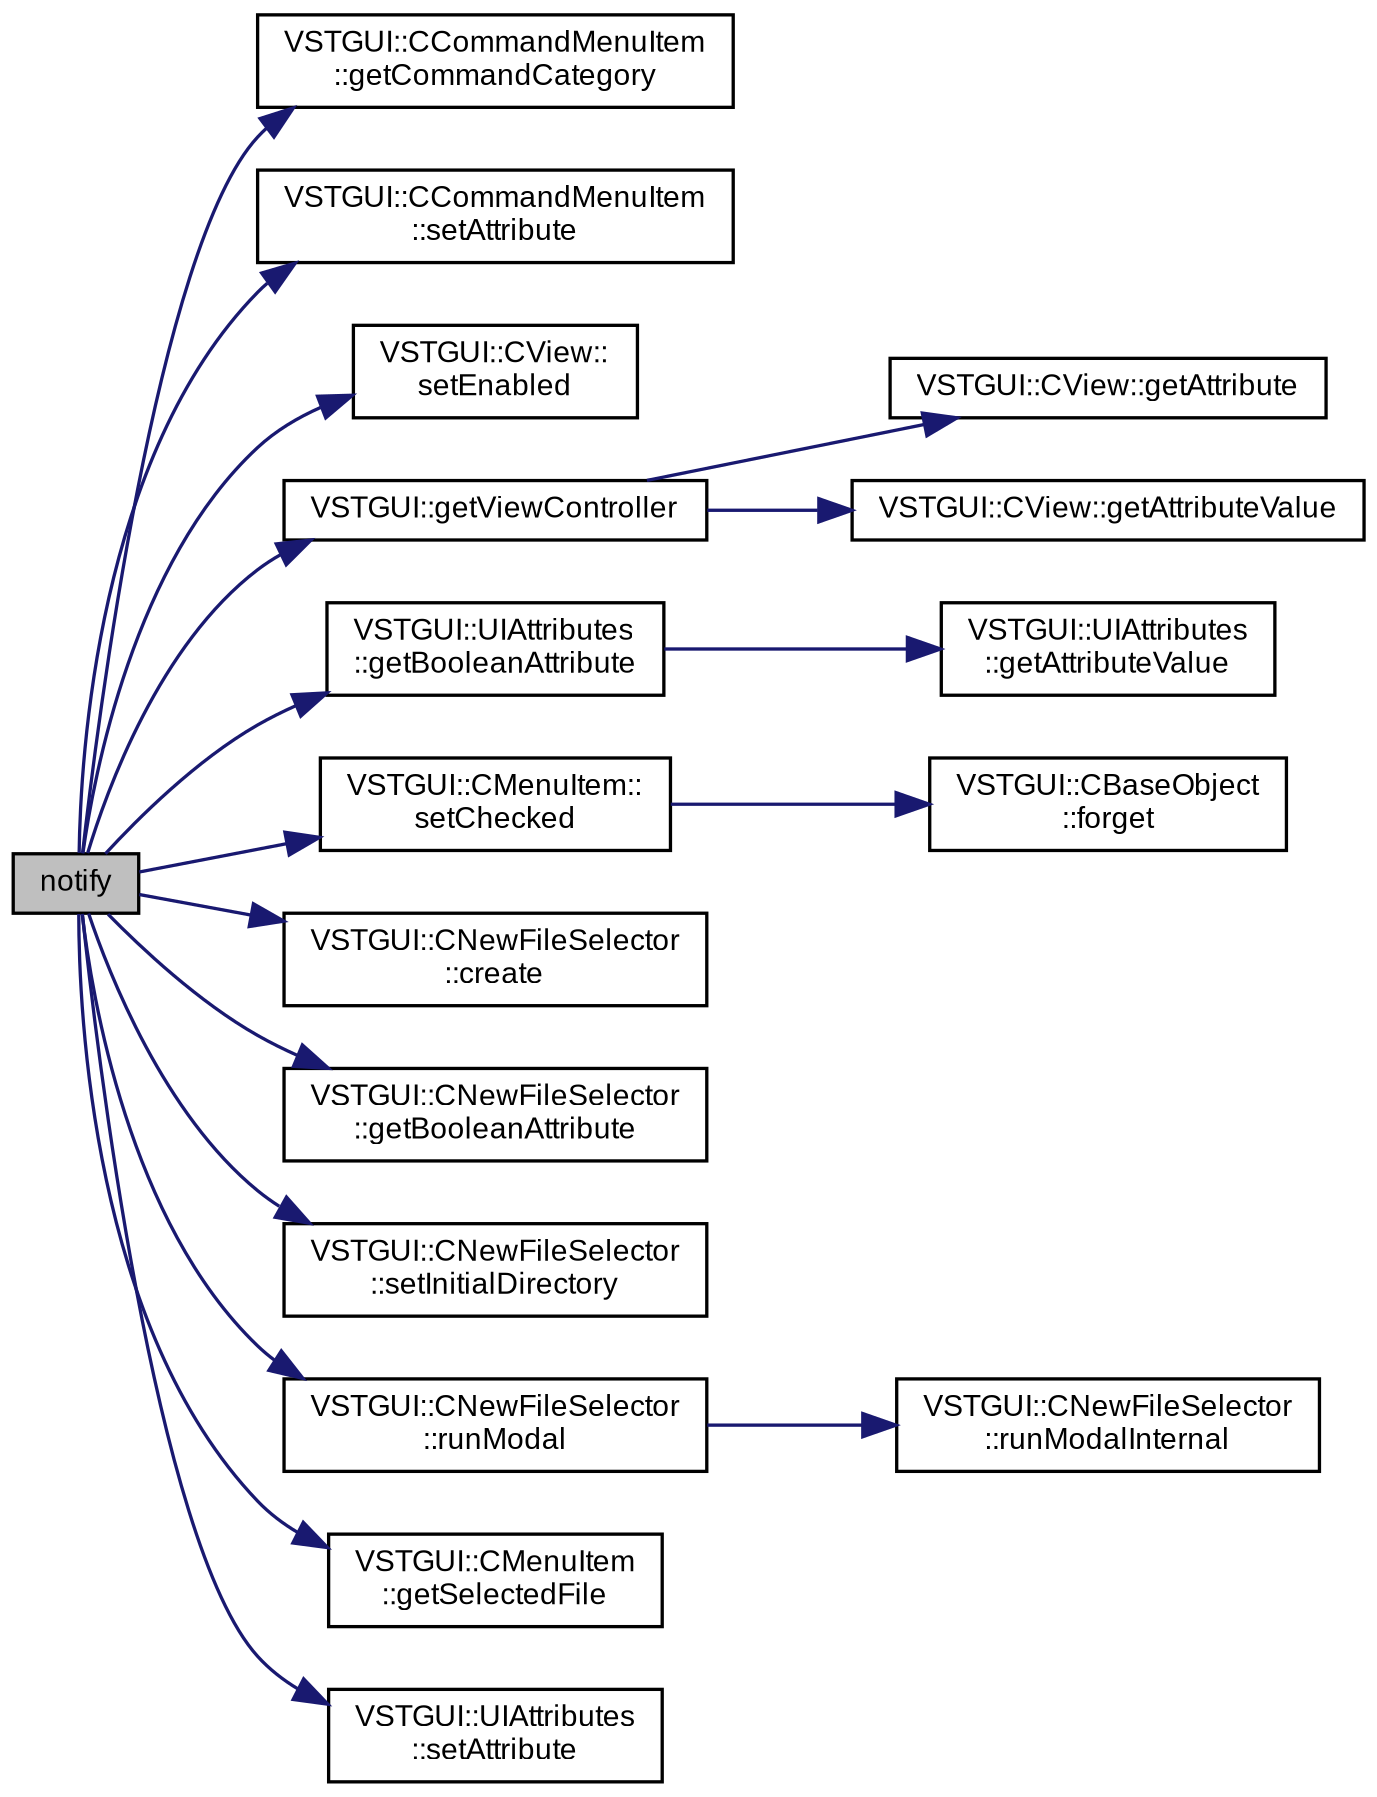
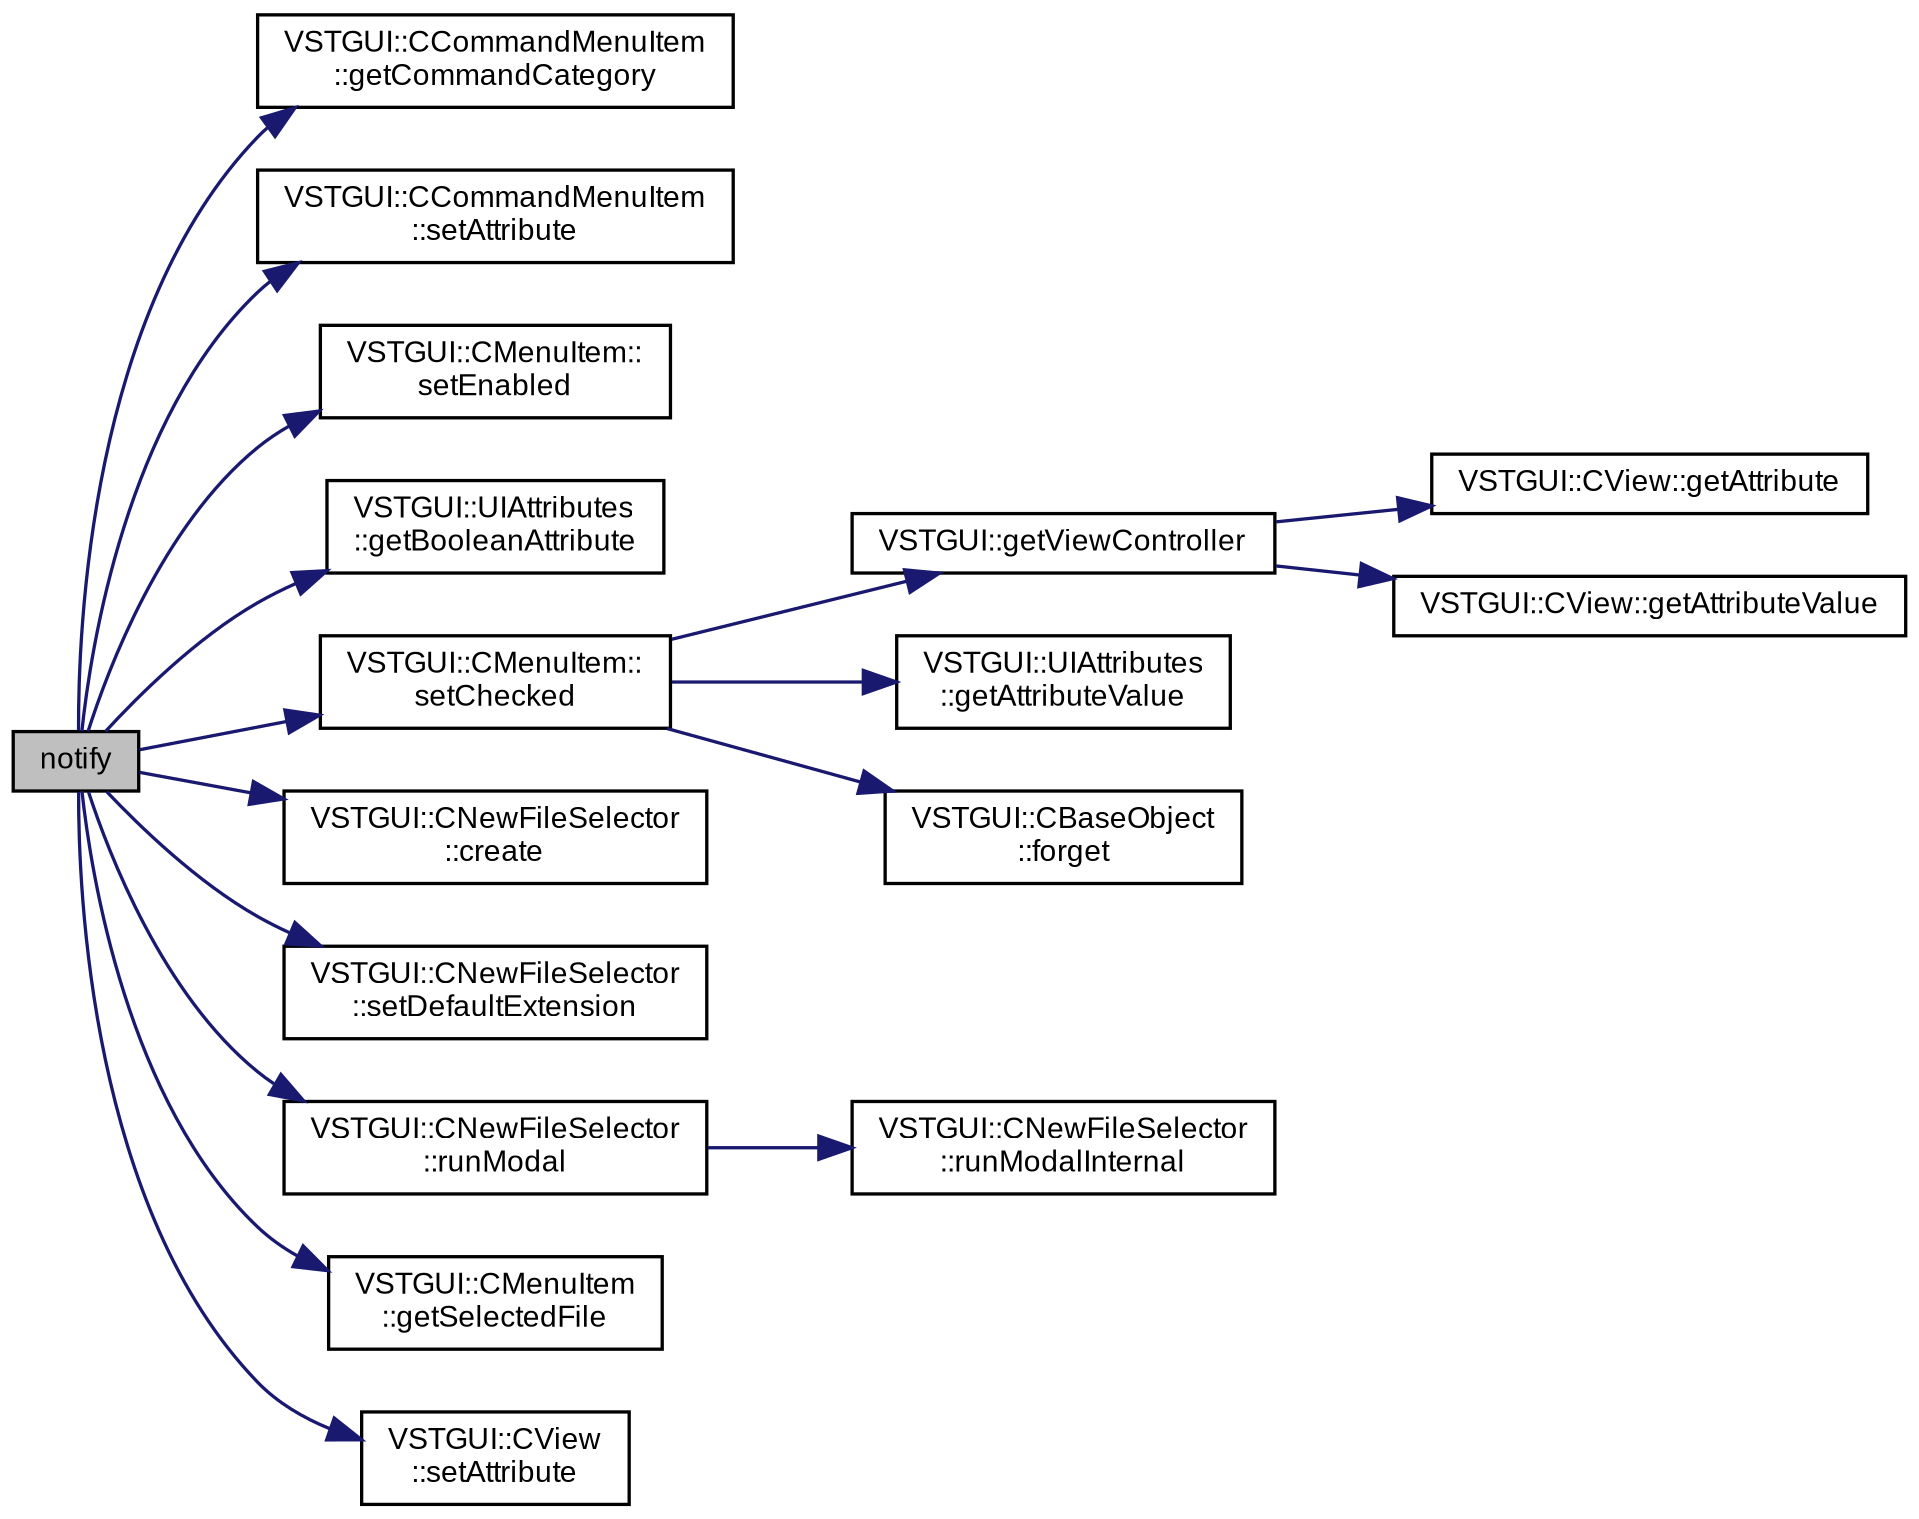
node "VSTGUI::CView:: setEnabled": label "VSTGUI::CView:: setEnabled" -> "VSTGUI::CMenuItem:: setEnabled"
edge "VSTGUI::UIAttributes ::getBooleanAttribute" -> "VSTGUI::UIAttributes ::getAttributeValue": now "VSTGUI::CMenuItem:: setChecked" -> "VSTGUI::UIAttributes ::getAttributeValue"
edge "notify" -> "VSTGUI::getViewController": now "VSTGUI::CMenuItem:: setChecked" -> "VSTGUI::getViewController"
node "VSTGUI::CNewFileSelector ::getBooleanAttribute": label "VSTGUI::CNewFileSelector ::getBooleanAttribute" -> "VSTGUI::CNewFileSelector ::setDefaultExtension"
node "VSTGUI::CNewFileSelector ::setInitialDirectory": removed
node "VSTGUI::UIAttributes ::setAttribute": label "VSTGUI::UIAttributes ::setAttribute" -> "VSTGUI::CView ::setAttribute"
